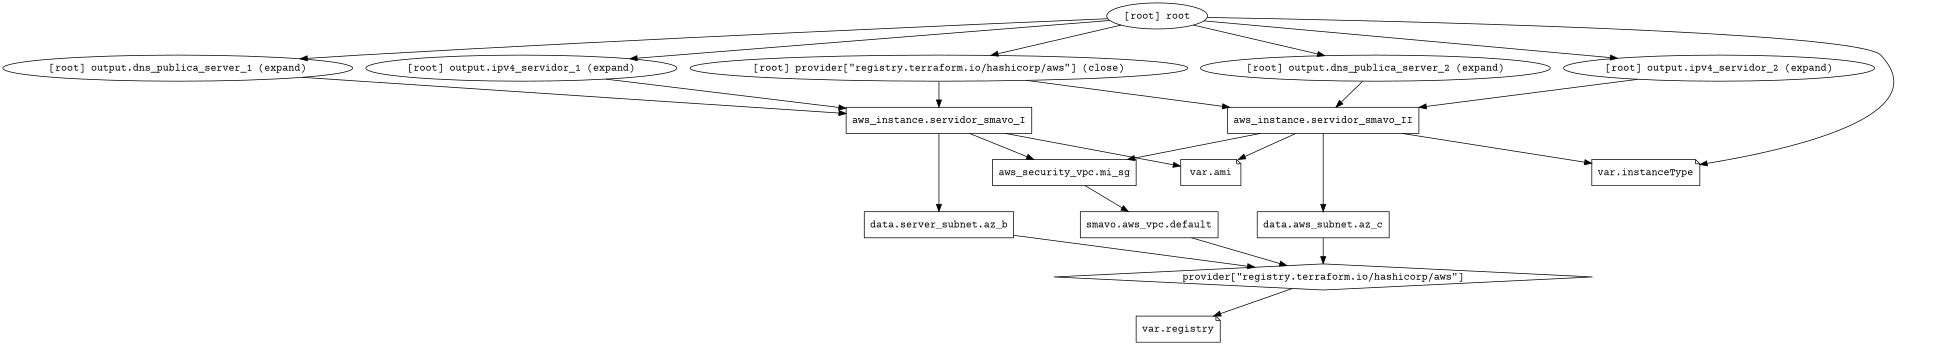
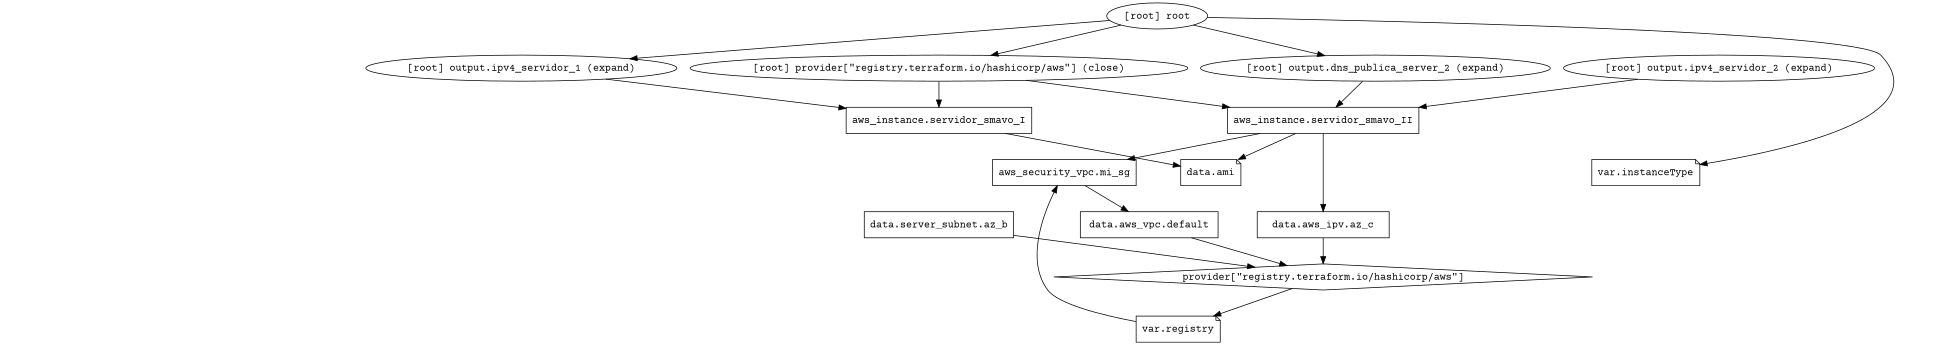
edge "[root] root" -> "[root] output.ipv4_servidor_2 (expand)": removed
node "[root] output.dns_publica_server_1 (expand)": removed
edge "aws_instance.servidor_smavo_I" -> "aws_security_vpc.mi_sg": now "var.registry" -> "aws_security_vpc.mi_sg"
edge "aws_instance.servidor_smavo_II" -> "var.instanceType": removed
edge "aws_instance.servidor_smavo_I" -> "data.server_subnet.az_b": removed
node "var.ami": label "var.ami" -> "data.ami"
node "smavo.aws_vpc.default": label "smavo.aws_vpc.default" -> "data.aws_vpc.default"
node "data.aws_subnet.az_c": label "data.aws_subnet.az_c" -> "data.aws_ipv.az_c"
